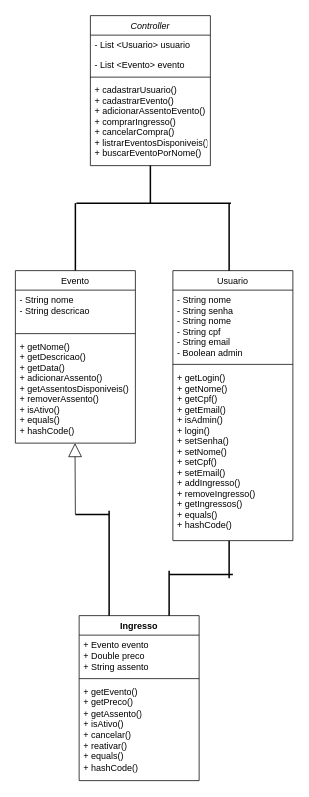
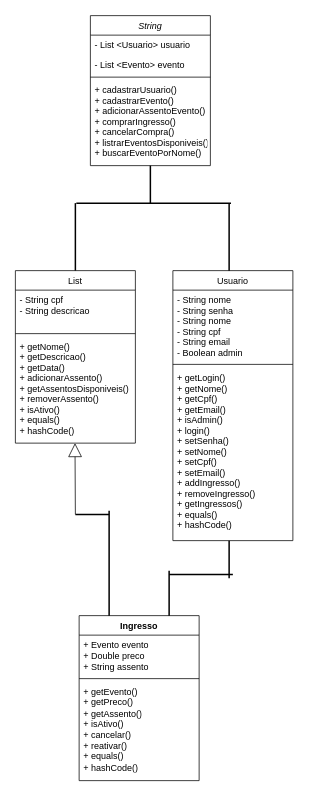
node "Controller": label "Controller" -> "String"
node "Evento": label "Evento" -> "List"
node "- String nome - String descricao": label "- String nome - String descricao" -> "- String cpf - String descricao"
